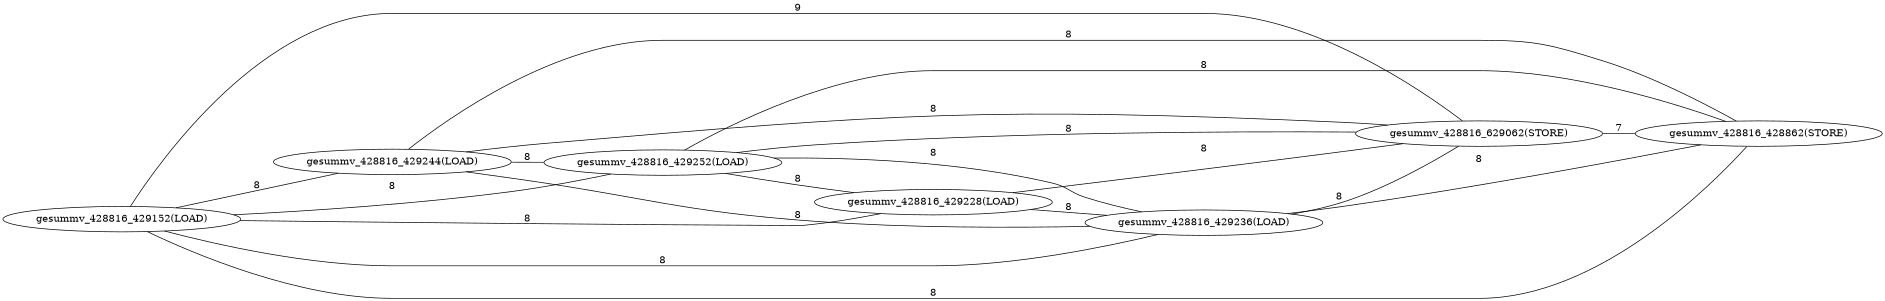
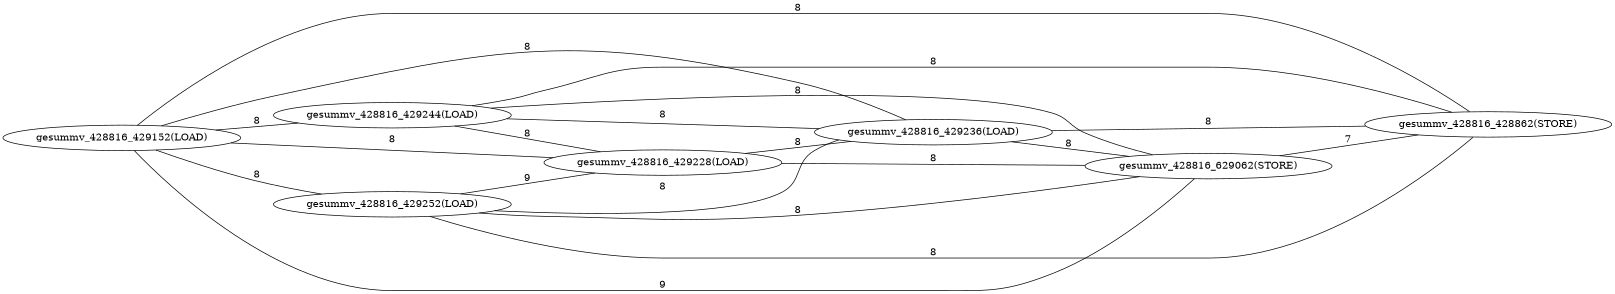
edge "gesummv_428816_429244(LOAD)" -- "gesummv_428816_429252(LOAD)": now "gesummv_428816_429244(LOAD)" -- "gesummv_428816_429228(LOAD)"
edge "gesummv_428816_429252(LOAD)" -- "gesummv_428816_429228(LOAD)": label "8" -> "9"
